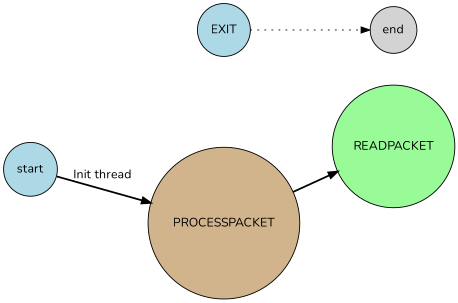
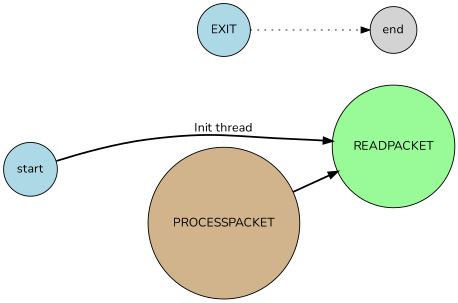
edge "start" -> "PROCESSPACKET": now "start" -> "READPACKET"
